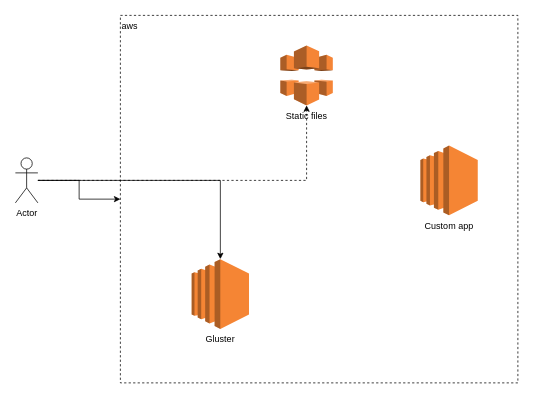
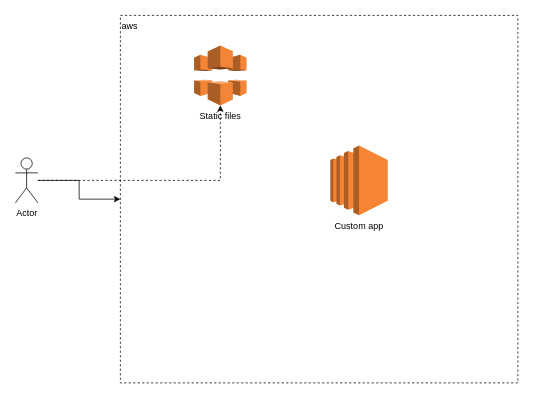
node "Static files": moved (307, 75) -> (220, 75)
node "Custom app": moved (449, 180) -> (359, 180)
edge "Actor" -> "Gluster": removed
node "Gluster": removed
